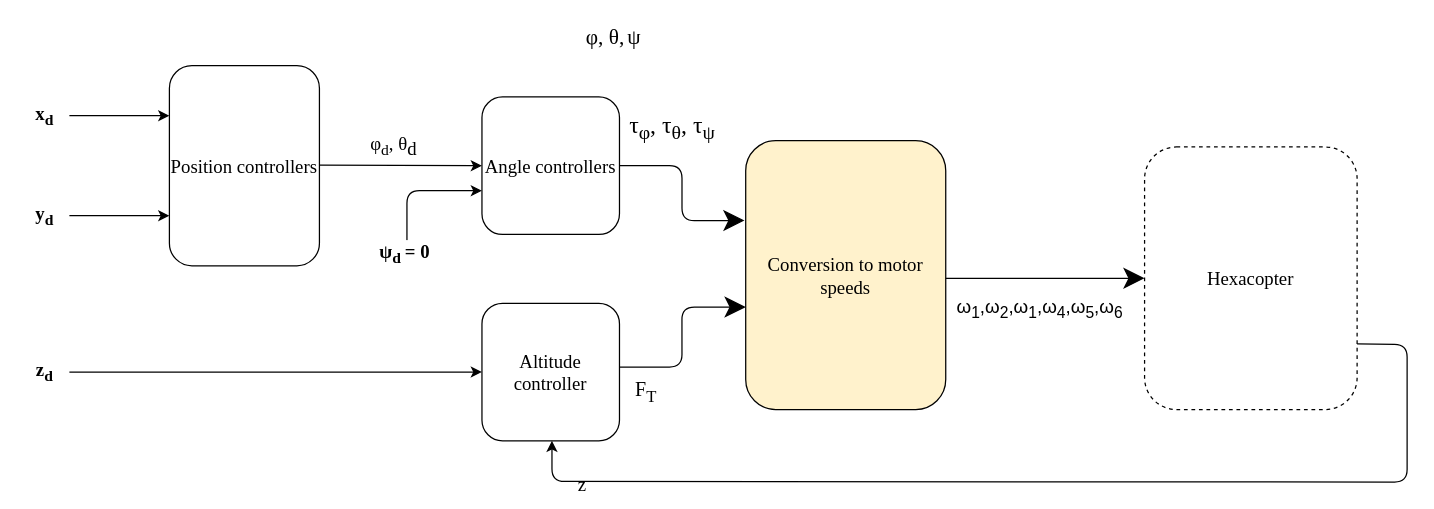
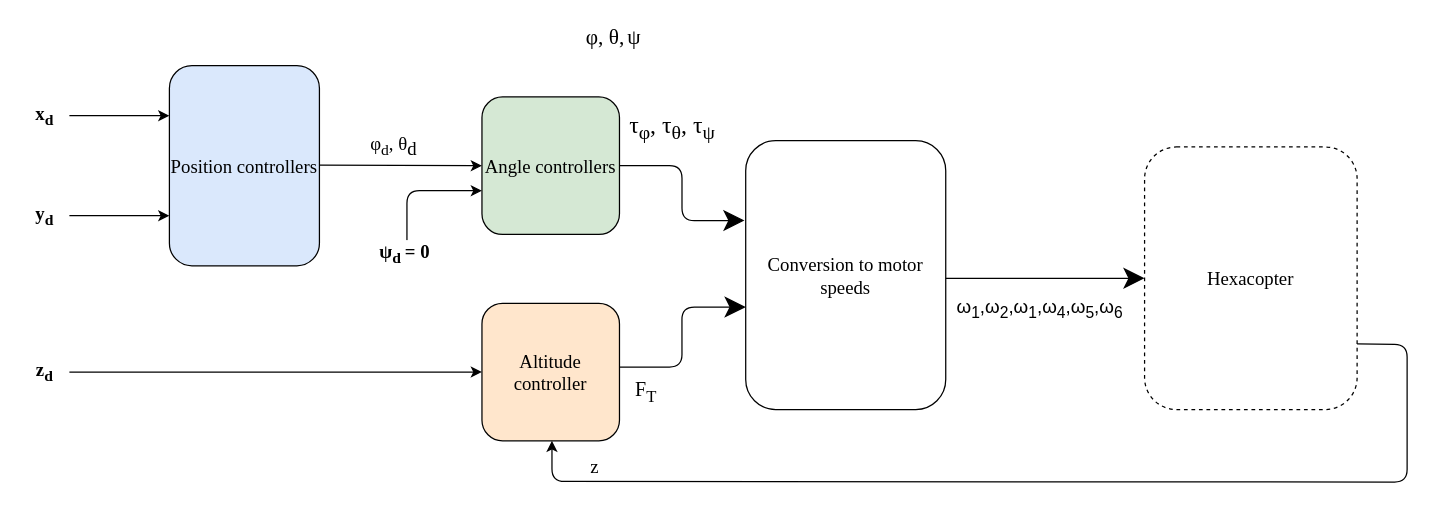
node "Position controllers": fillcolor #ffffff -> #dae8fc
node "Angle controllers": fillcolor #ffffff -> #d5e8d4
node "Conversion to motor speeds": fillcolor #fff2cc -> #ffffff
node "Altitude controller": fillcolor #ffffff -> #ffe6cc
node "z": moved (582, 484) -> (594, 466)
